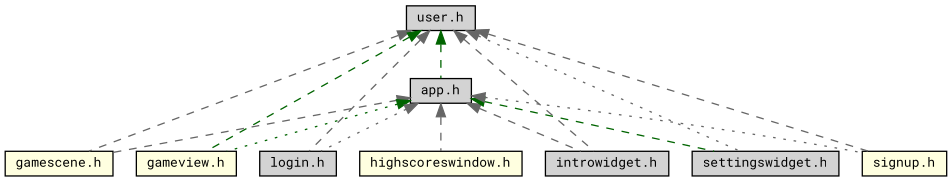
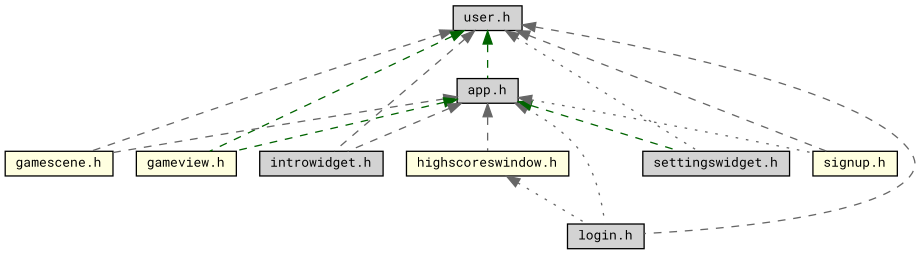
edge "gameview.h" -> "app.h": style dotted -> dashed
edge "login.h" -> "highscoreswindow.h": added
